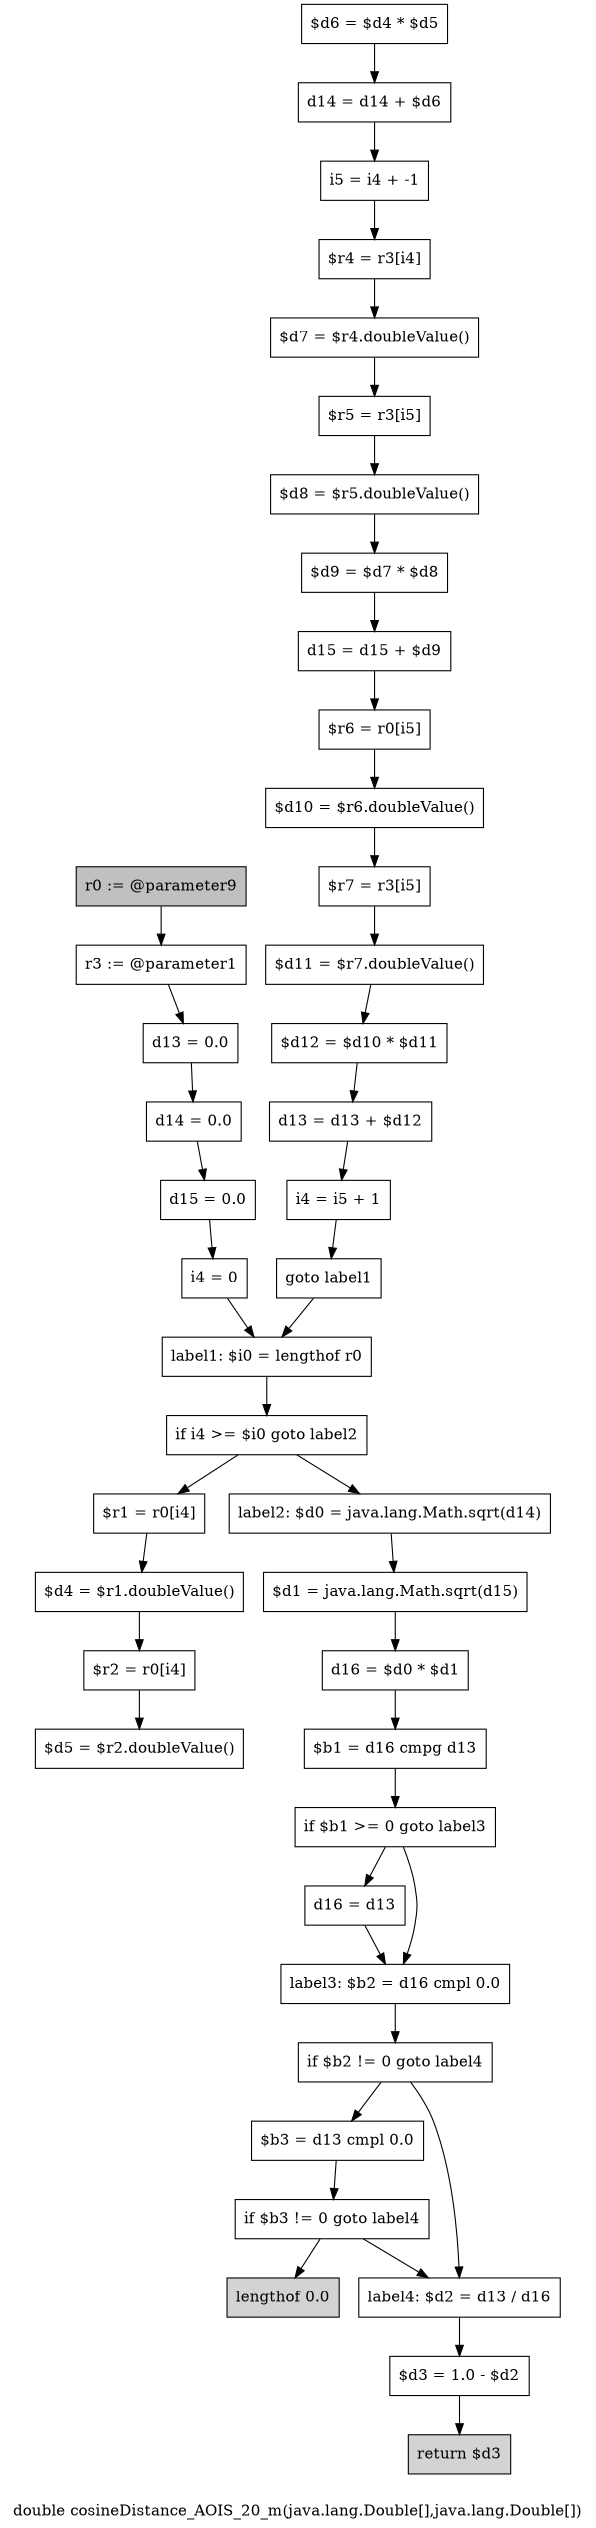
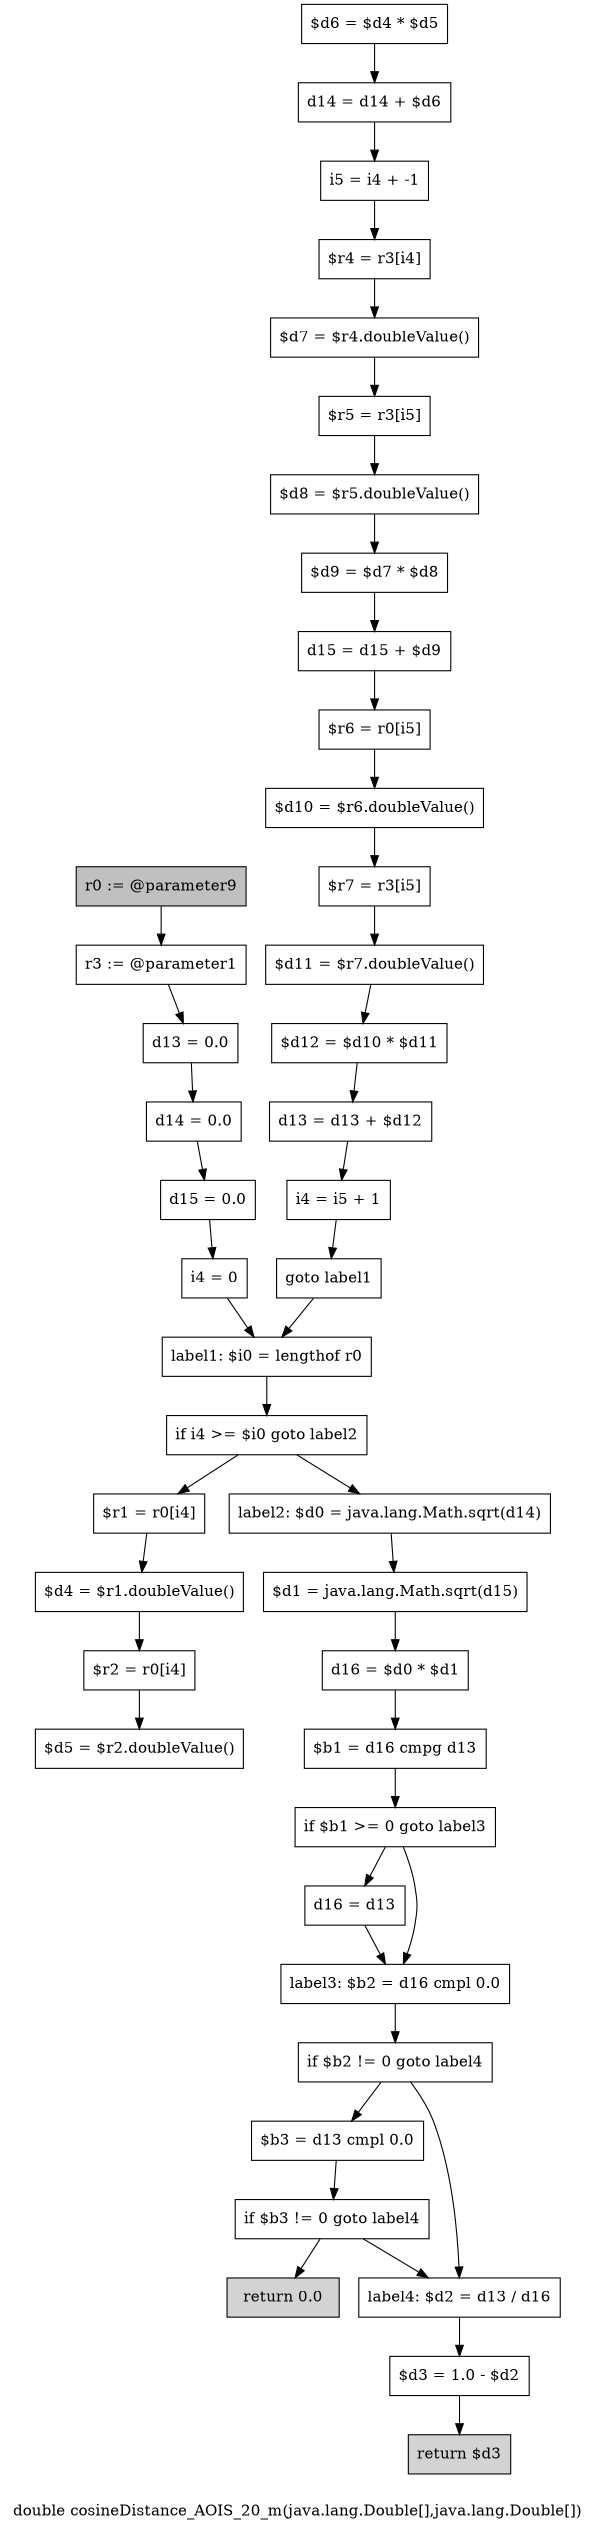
node "lengthof 0.0": label "lengthof 0.0" -> "return 0.0"
